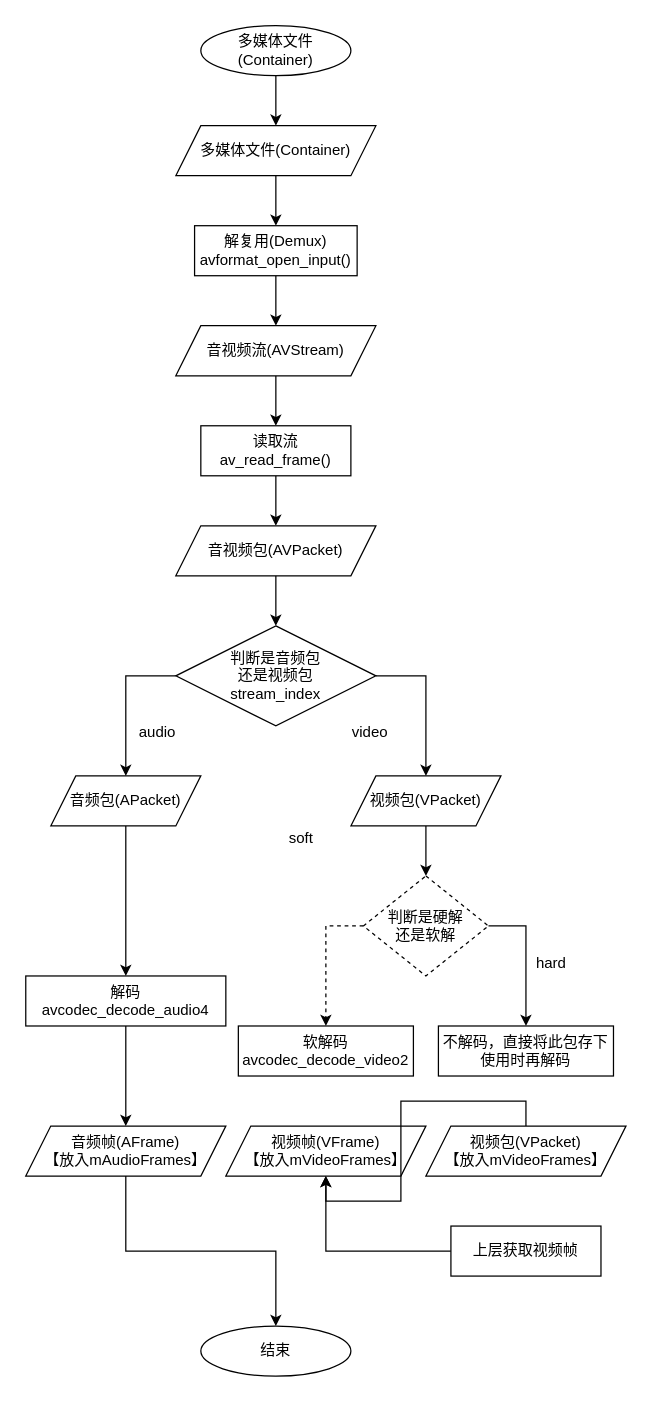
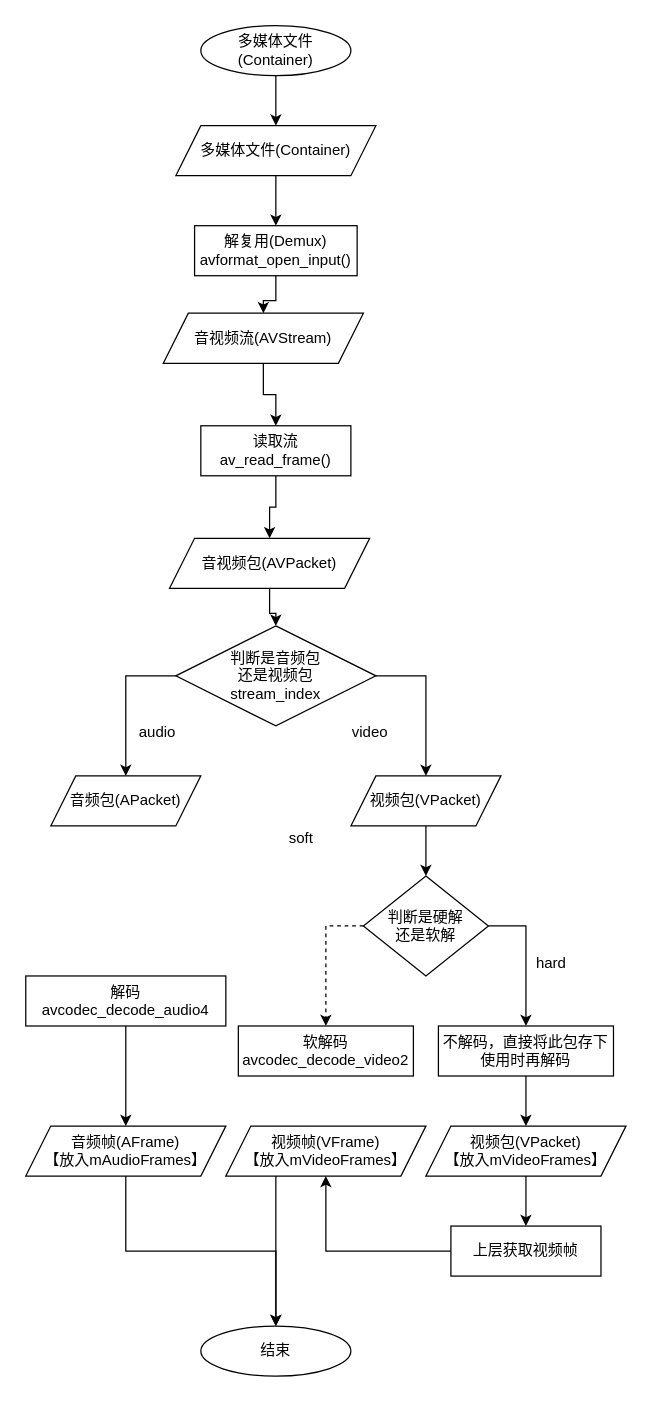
node "音视频流(AVStream)": moved (276, 351) -> (263, 338)
node "音视频包(AVPacket)": moved (276, 551) -> (269, 563)
edge "音频包(APacket)" -> "解码 avcodec_decode_audio4": removed
node "判断是硬解 还是软解": style dashed -> solid
edge "不解码，直接将此包存下 使用时再解码" -> "视频包(VPacket) 【放入mVideoFrames】": added
edge "视频包(VPacket) 【放入mVideoFrames】" -> "视频帧(VFrame) 【放入mVideoFrames】": now "视频包(VPacket) 【放入mVideoFrames】" -> "上层获取视频帧"
edge "视频帧(VFrame) 【放入mVideoFrames】" -> "结束": added
